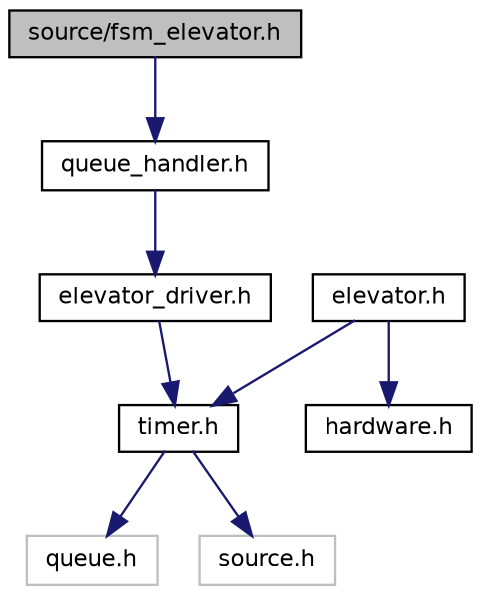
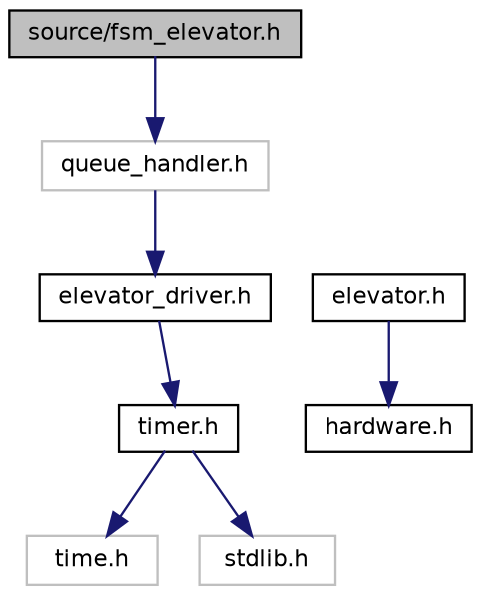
node "queue_handler.h": color black -> grey75
edge "elevator.h" -> "timer.h": removed
node "queue.h": label "queue.h" -> "time.h"
node "source.h": label "source.h" -> "stdlib.h"
